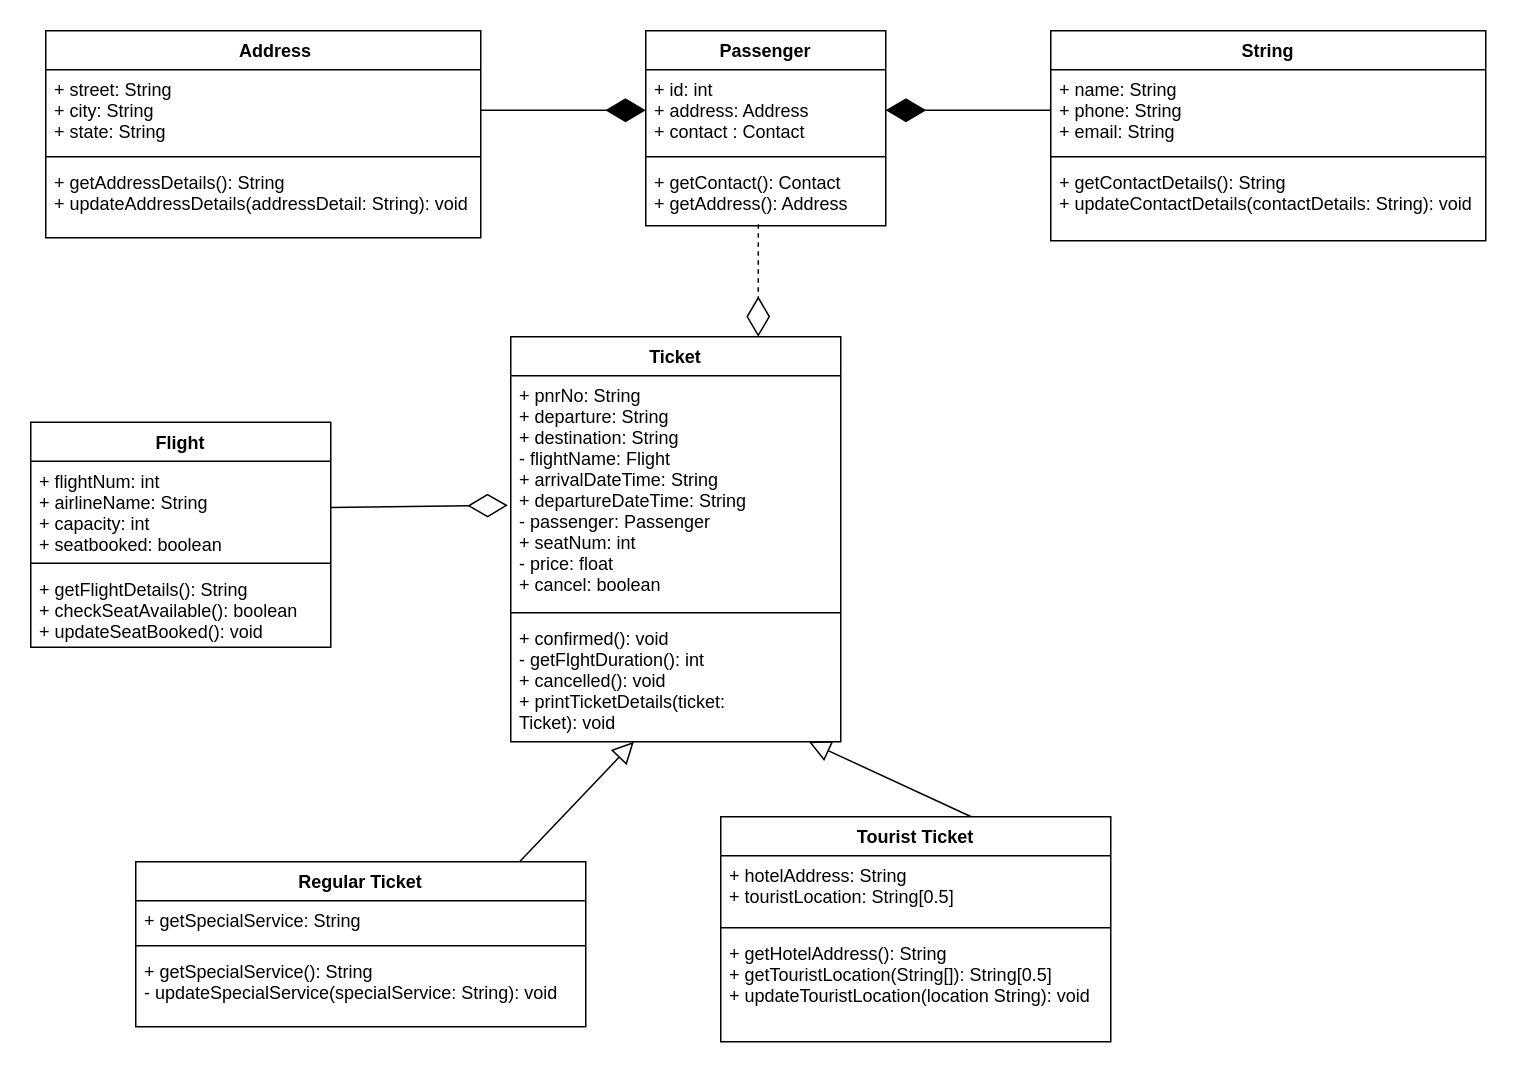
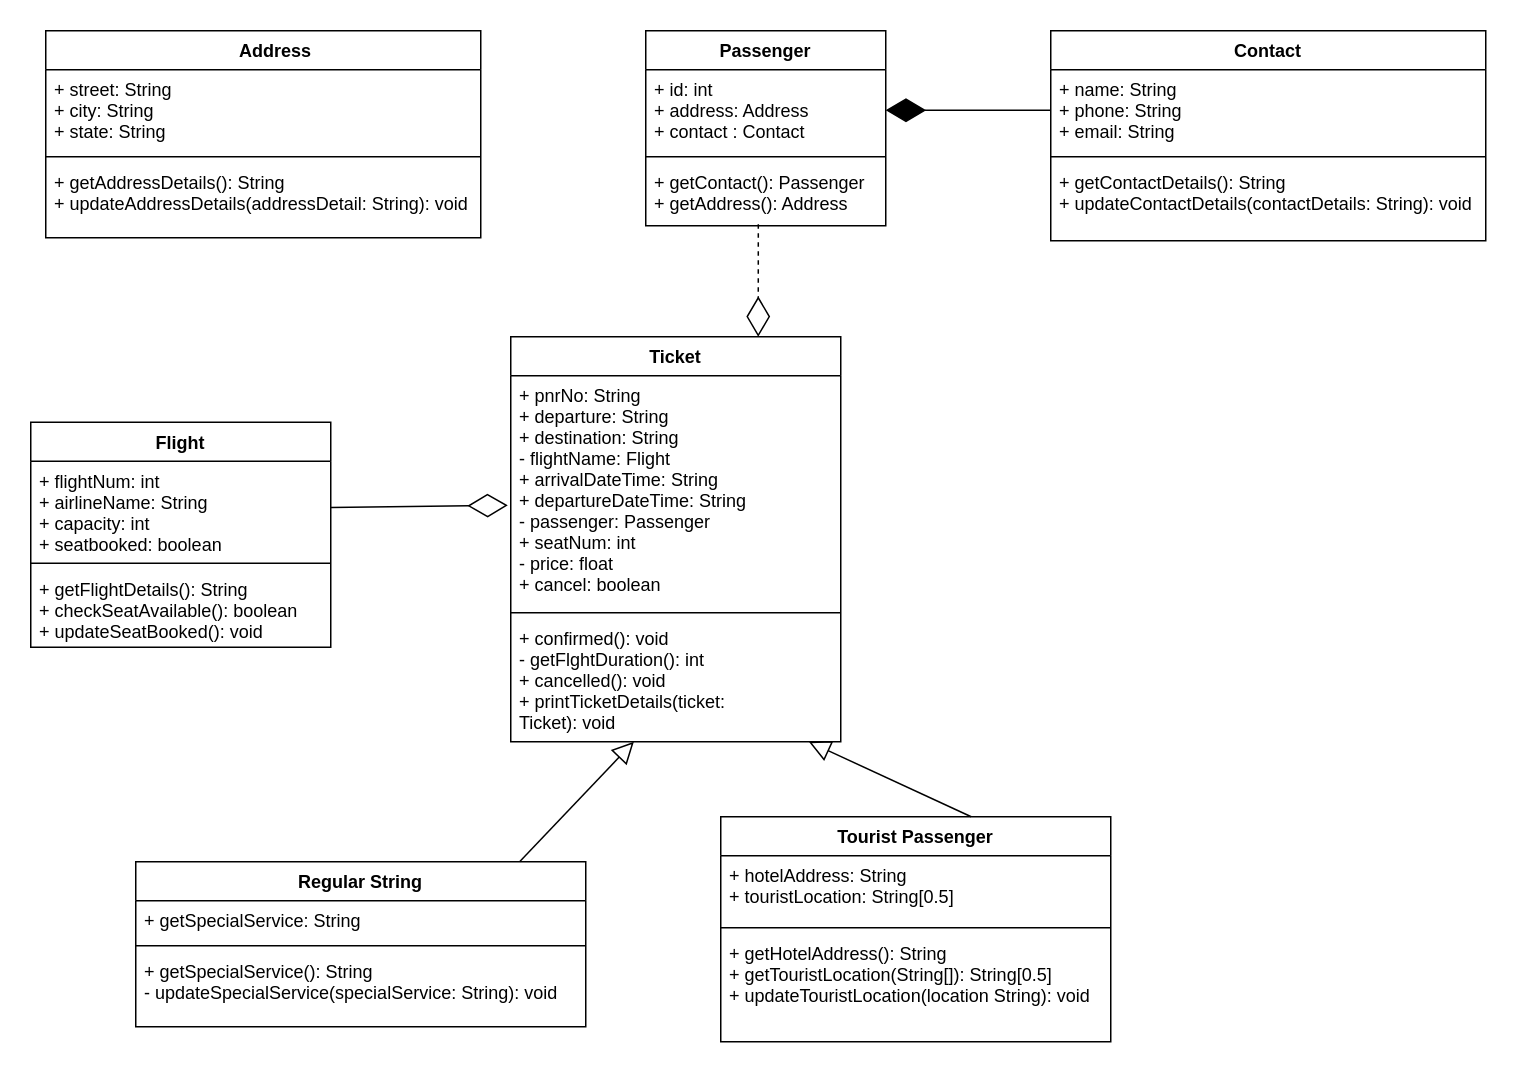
node "String": label "String" -> "Contact"
edge "+ street: String + city: String + state: String" -> "+ id: int + address: Address + contact : Contact": removed
node "+ getContact(): Contact + getAddress(): Address": label "+ getContact(): Contact + getAddress(): Address" -> "+ getContact(): Passenger + getAddress(): Address"
node "Tourist Ticket": label "Tourist Ticket" -> "Tourist Passenger"
node "Regular Ticket": label "Regular Ticket" -> "Regular String"
